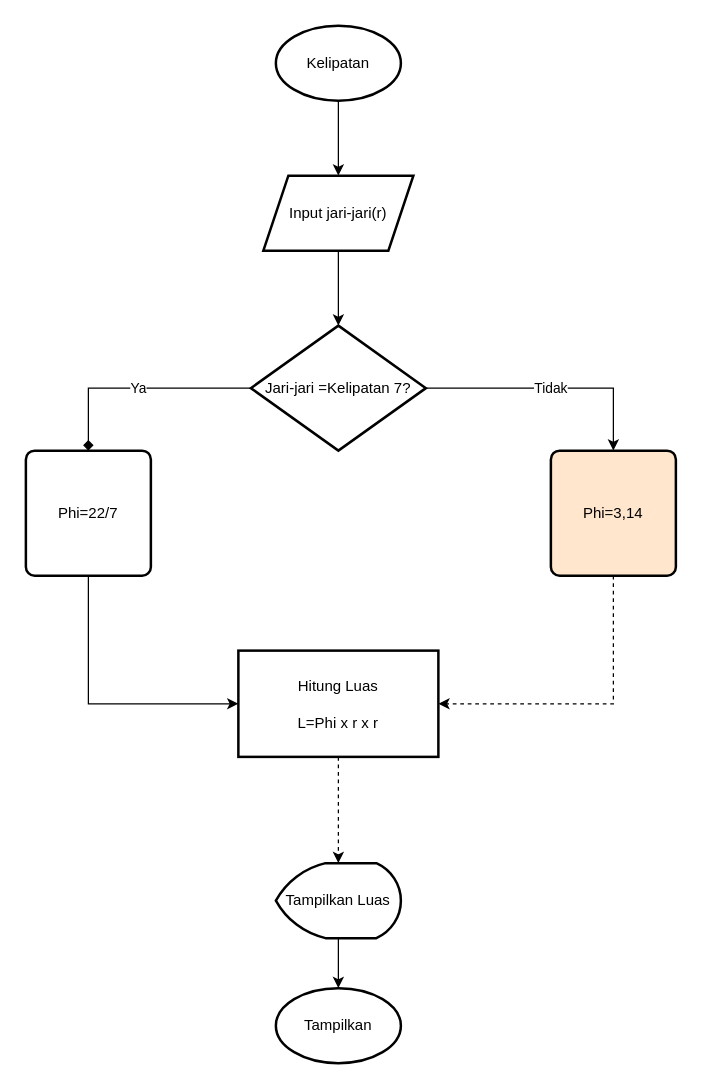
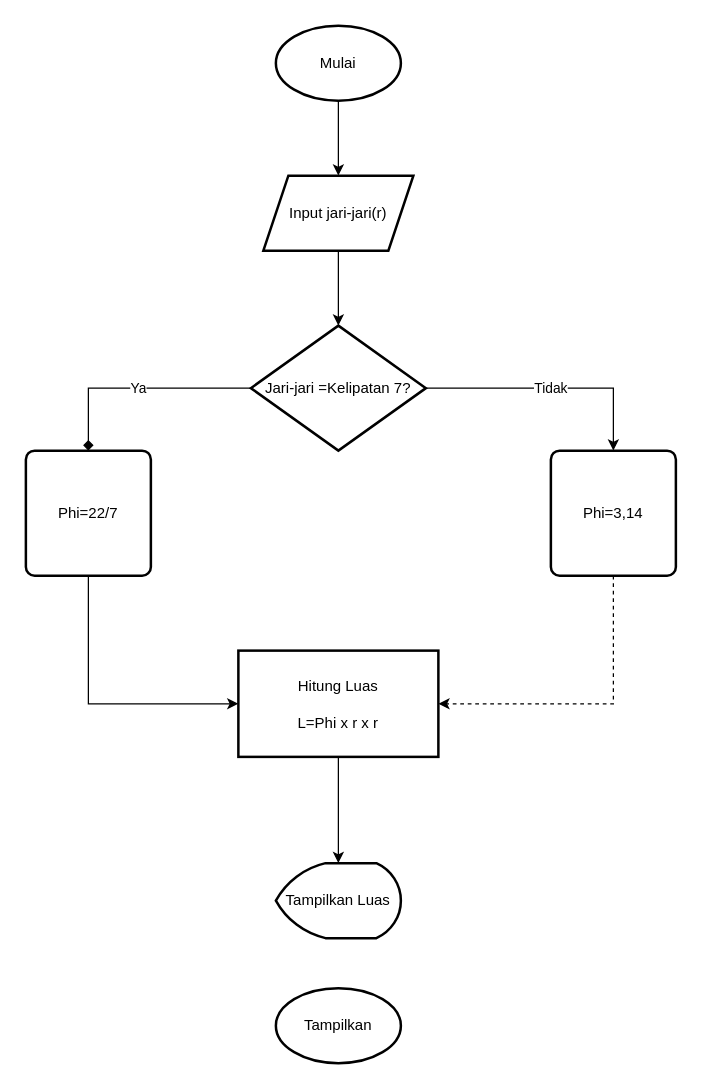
node "Kelipatan": label "Kelipatan" -> "Mulai"
node "Phi=3,14": fillcolor #ffe6cc -> #ffffff
edge "Hitung Luas L=Phi x r x r" -> "Tampilkan Luas": style dashed -> solid
edge "Tampilkan Luas" -> "Tampilkan": removed
